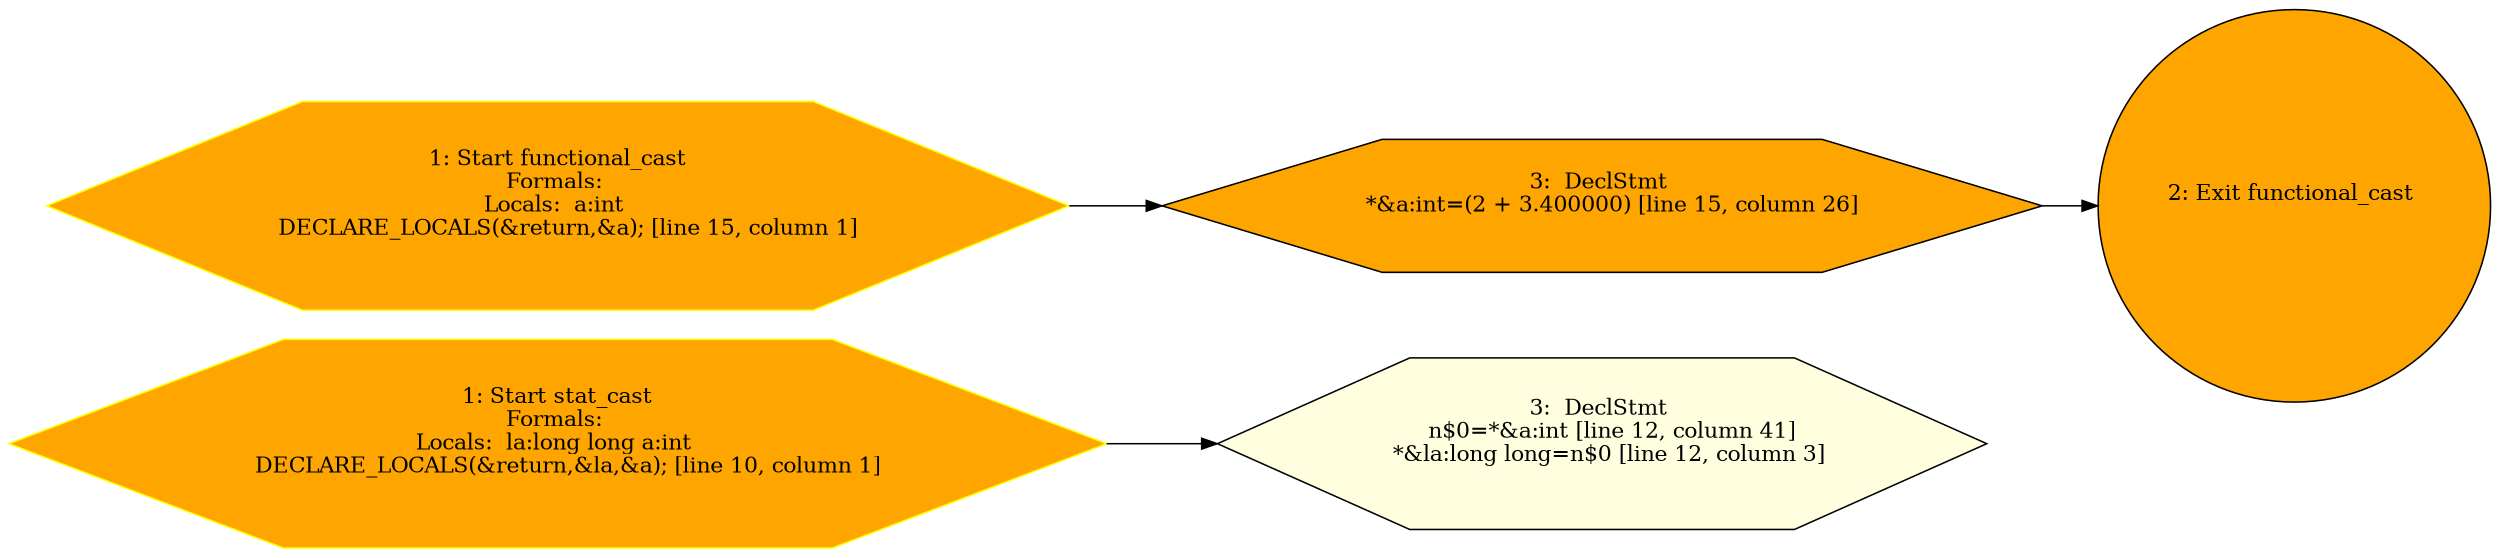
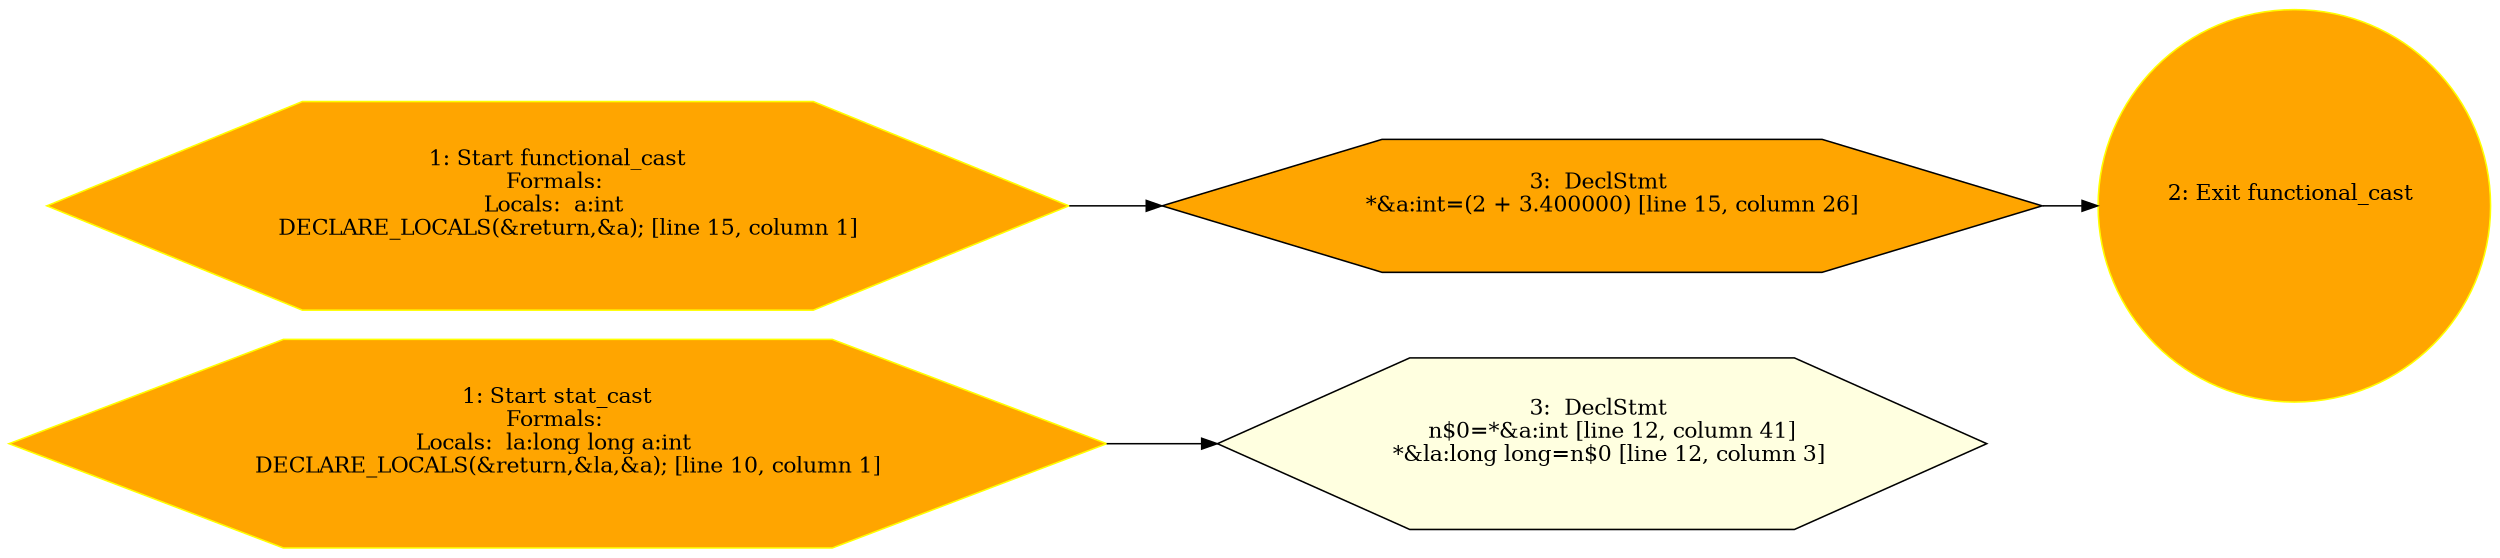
node "2: Exit functional_cast": color black -> yellow
